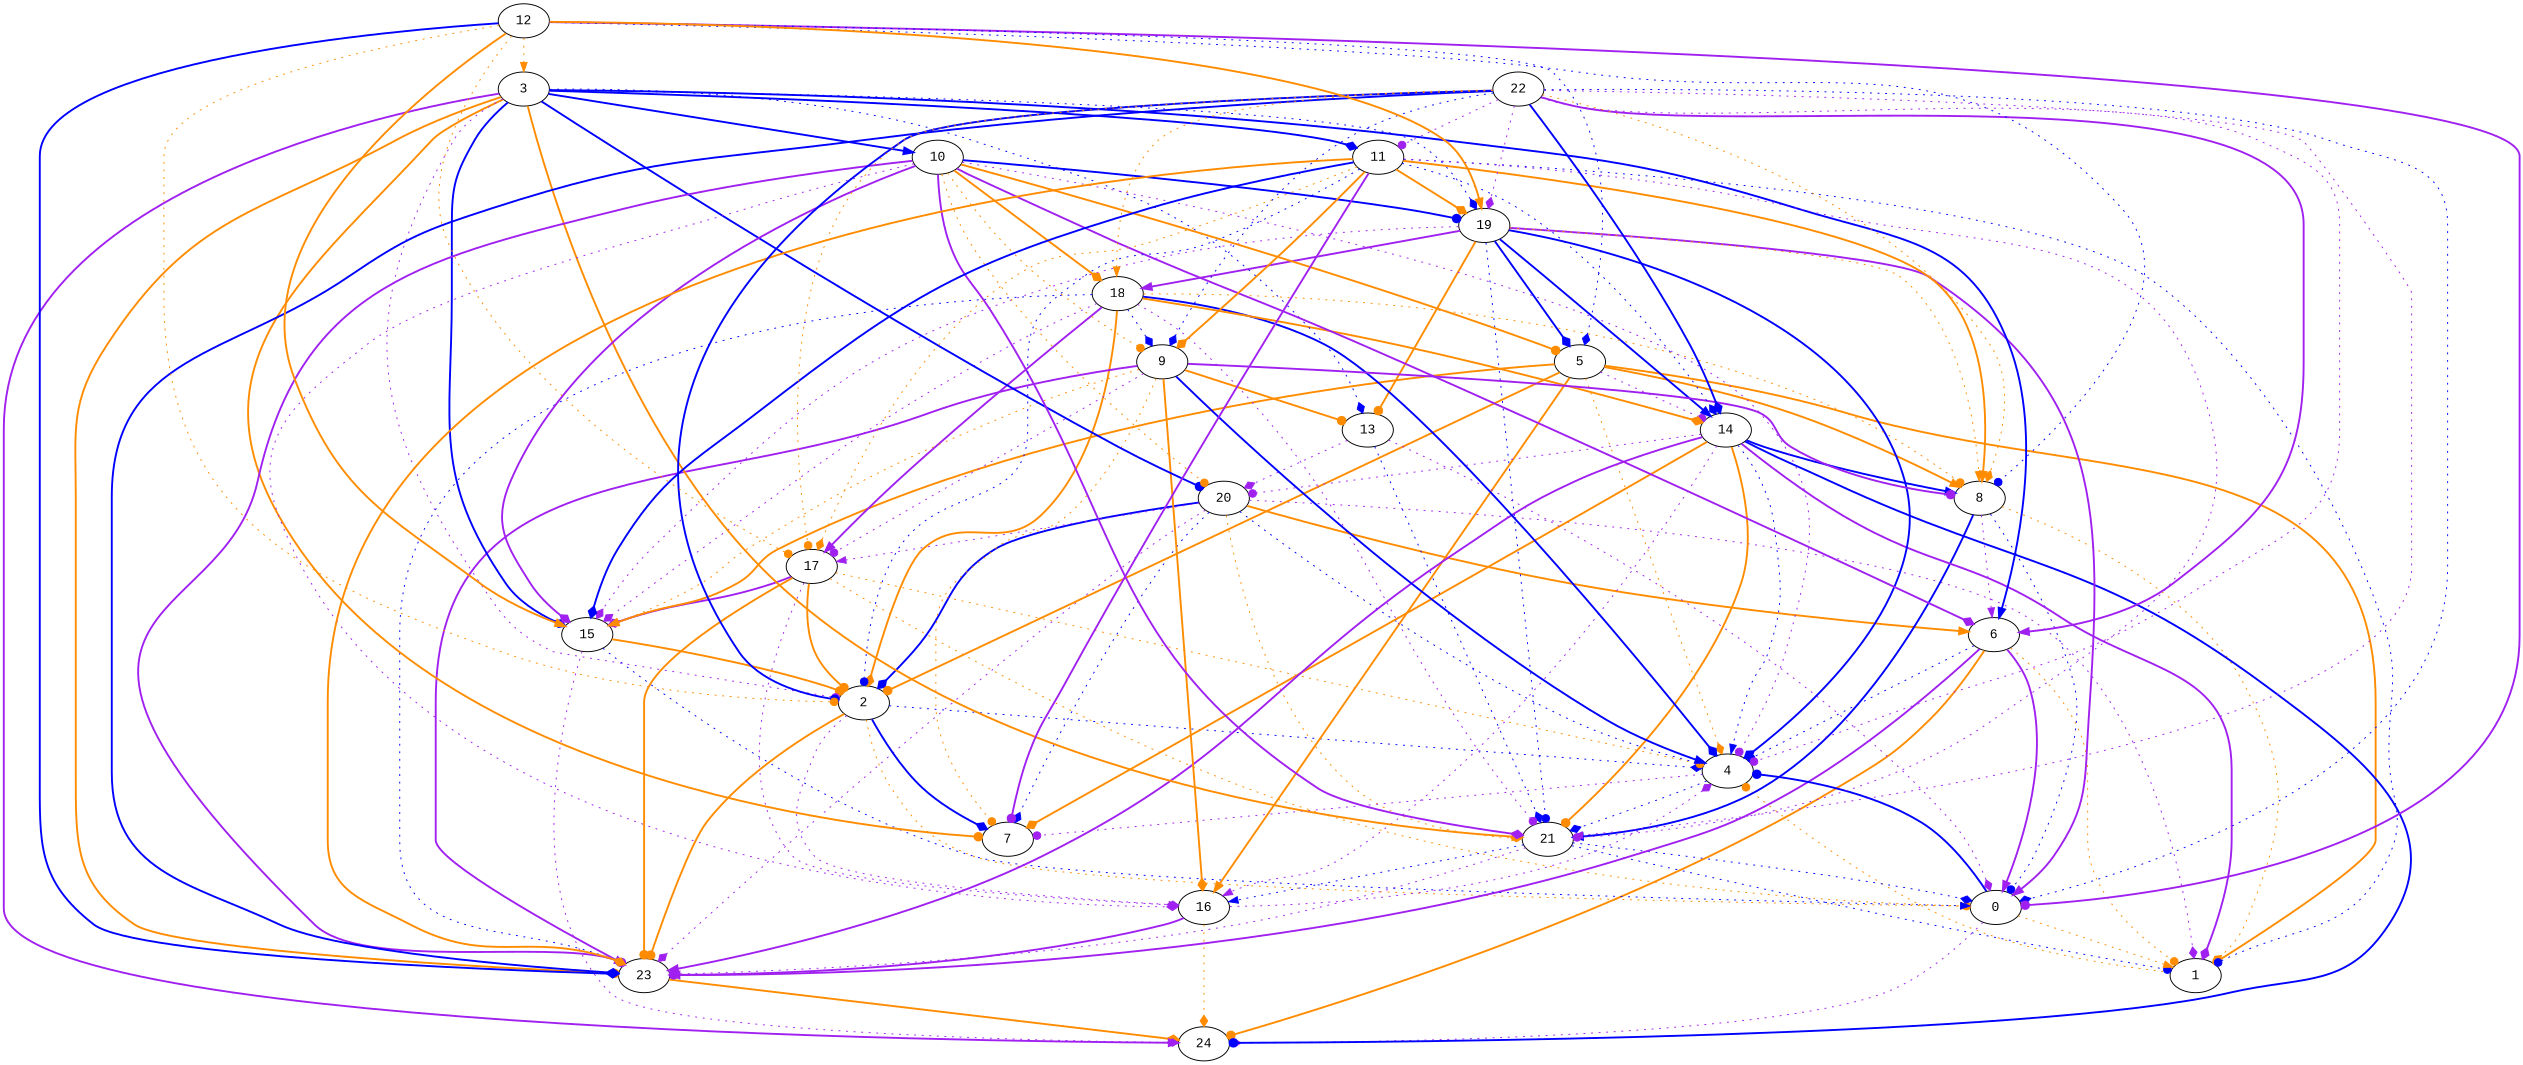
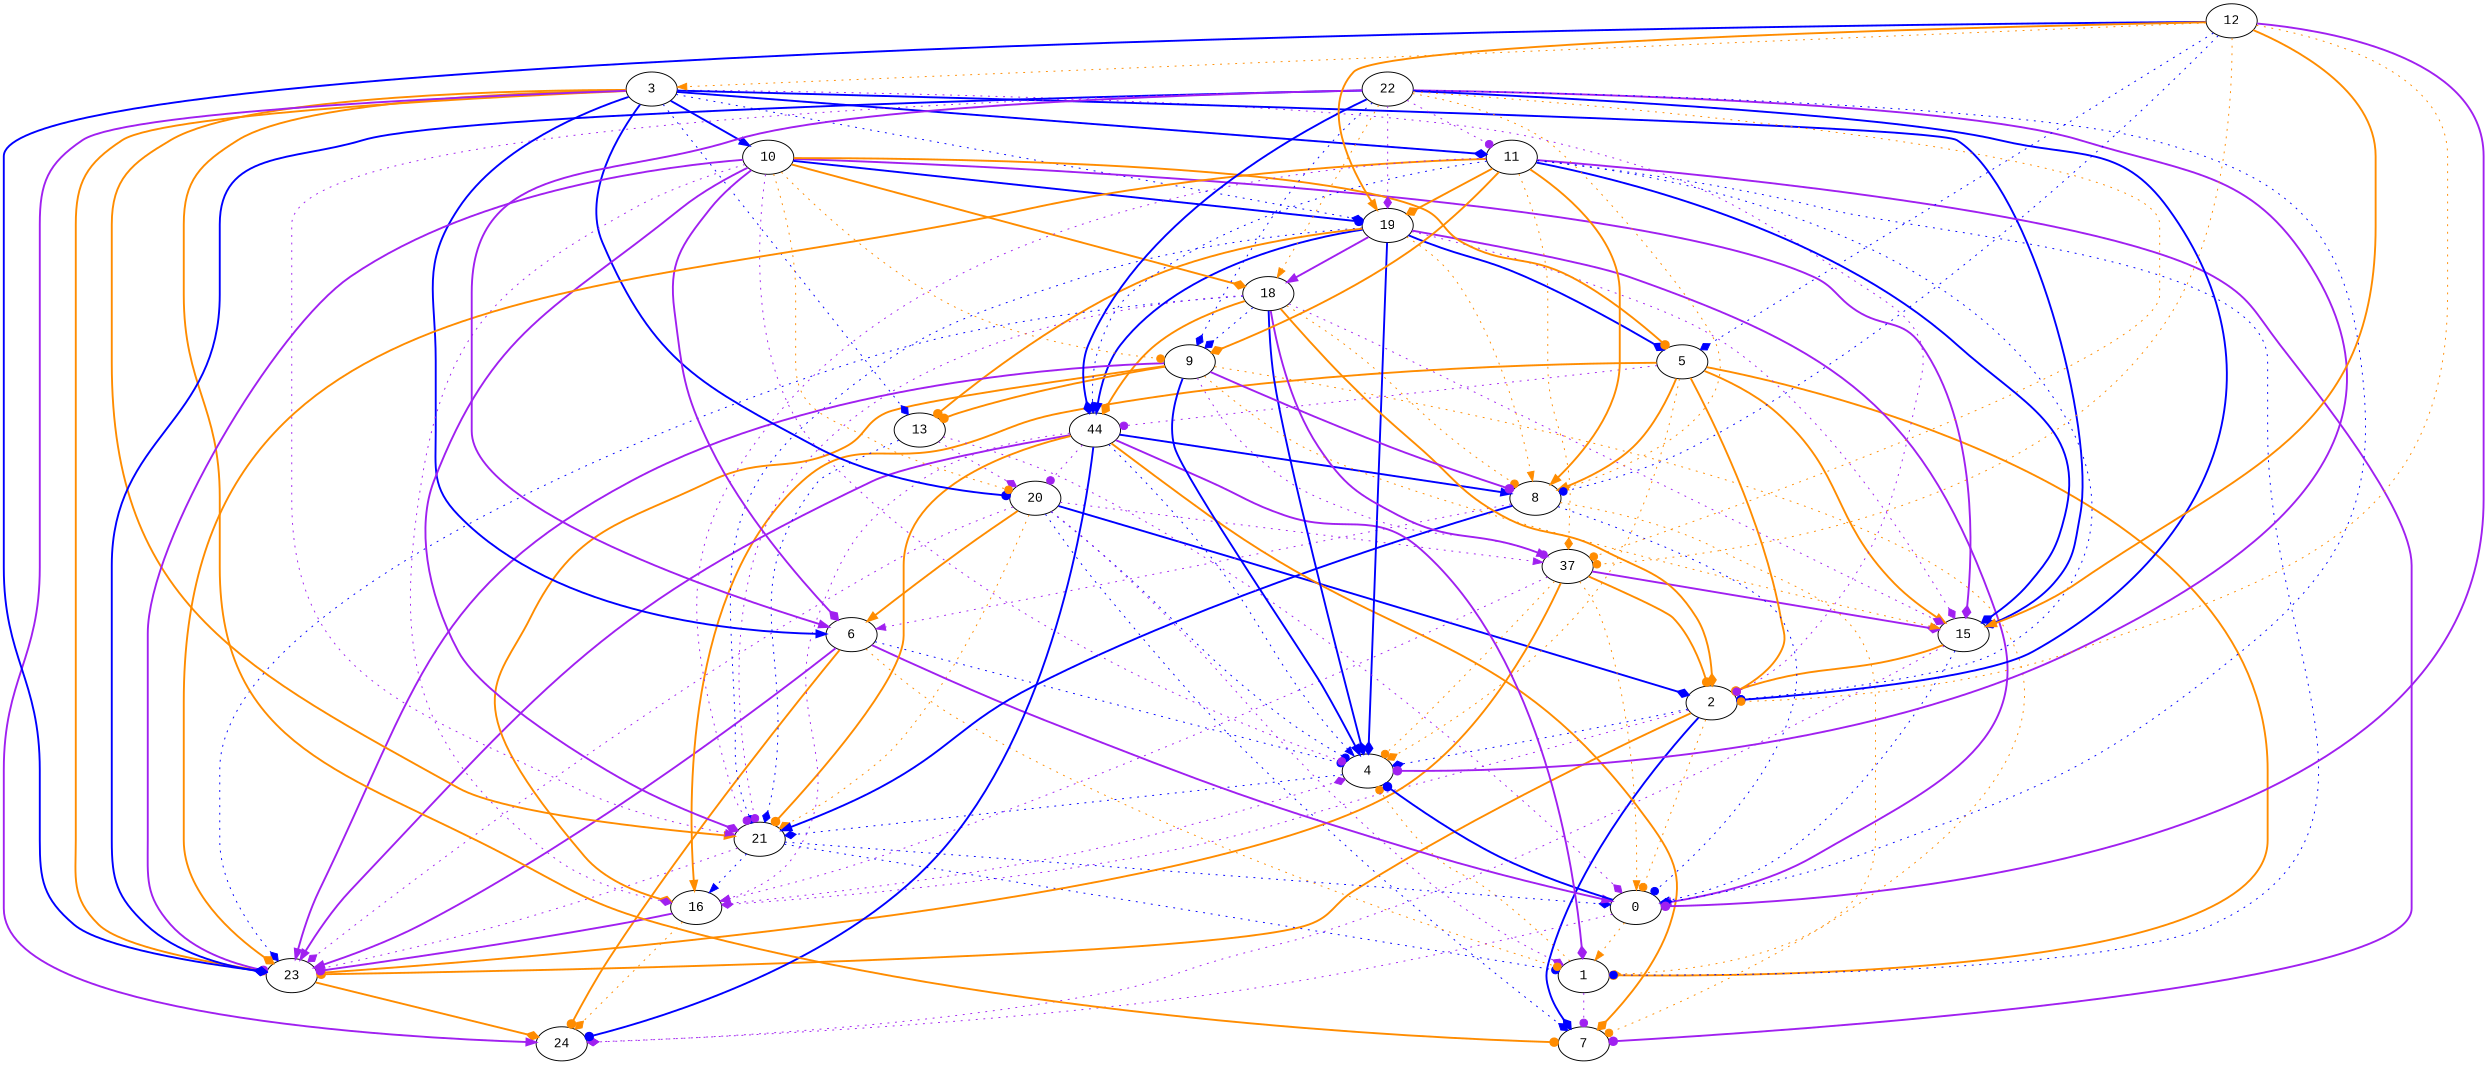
edge "22" -> "4": style dotted -> bold
node "14": label "14" -> "44"
node "17": label "17" -> "37"
edge "4" -> "7": now "1" -> "7"
